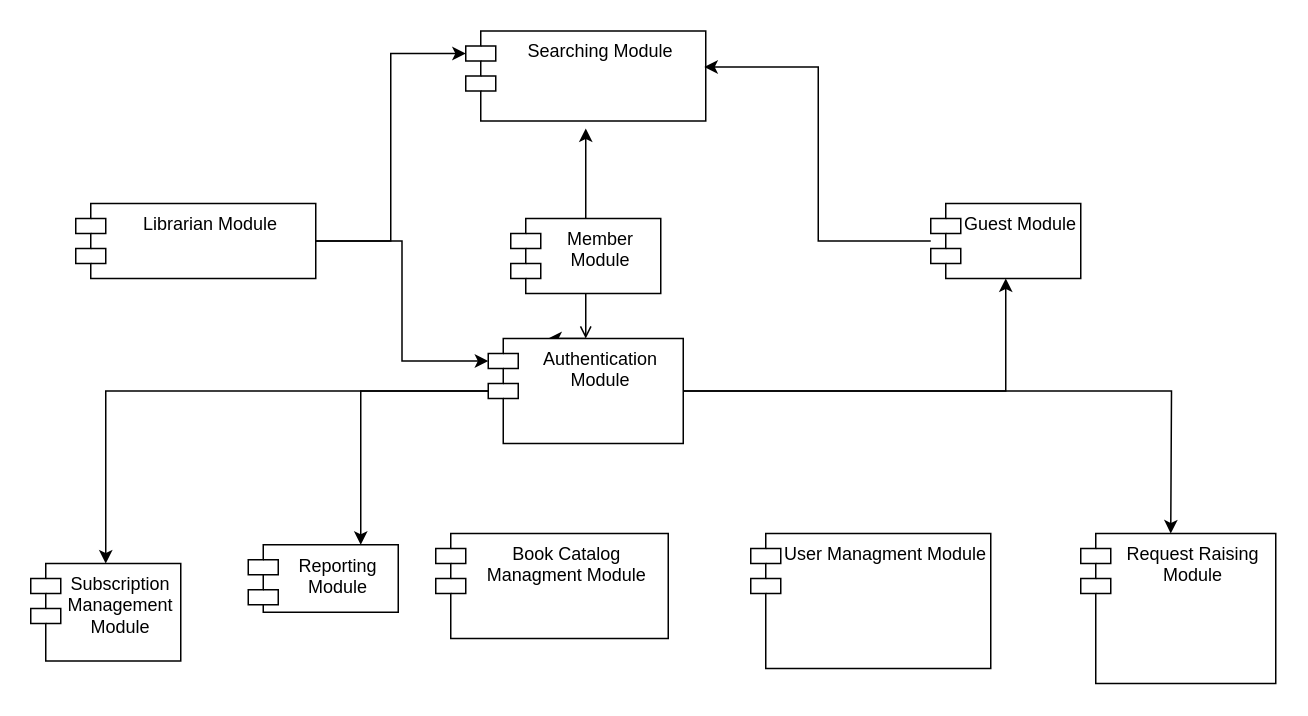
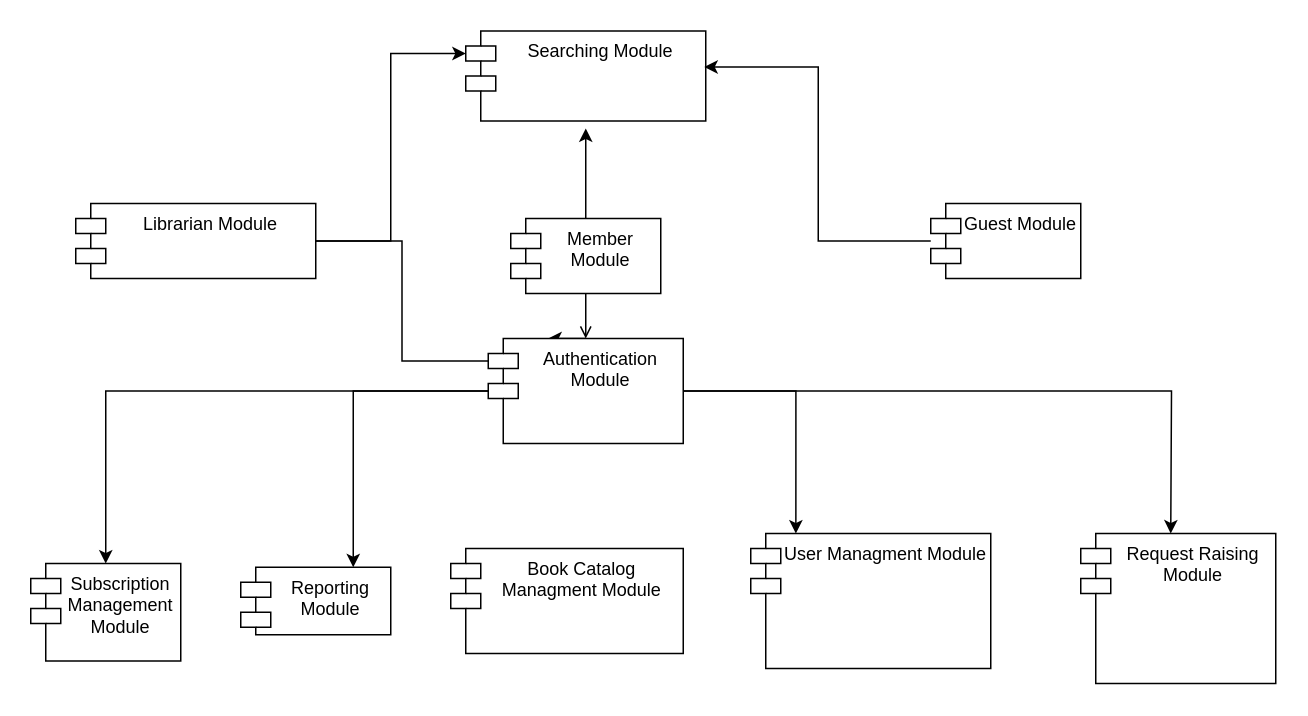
edge "Authentication Module" -> "Guest Module": now "Authentication Module" -> "User Managment Module"
edge "Librarian Module" -> "Authentication Module": arrowhead classic -> none
node "Reporting Module": moved (323, 578) -> (316, 601)
node "Book Catalog Managment Module": moved (552, 586) -> (567, 601)
